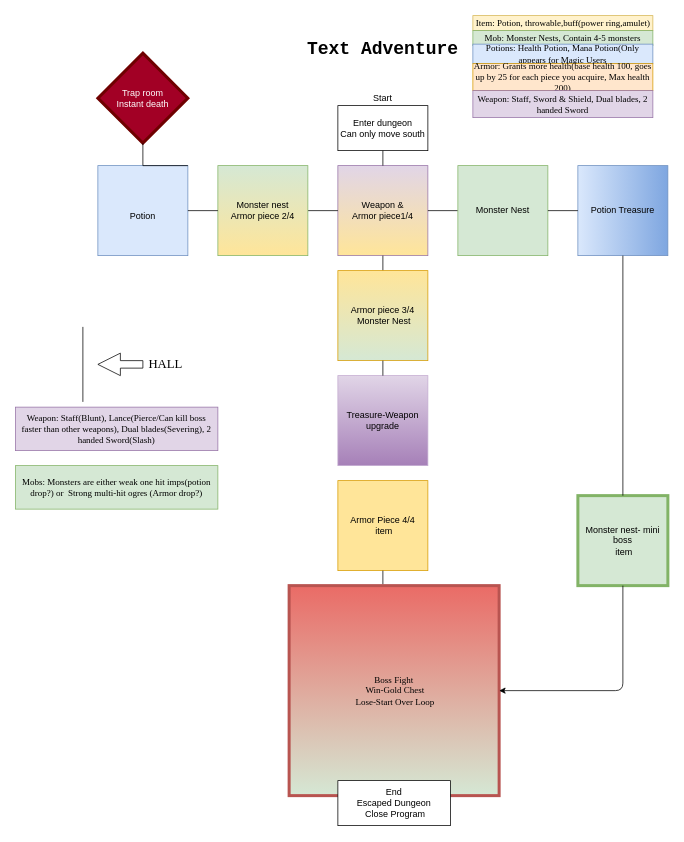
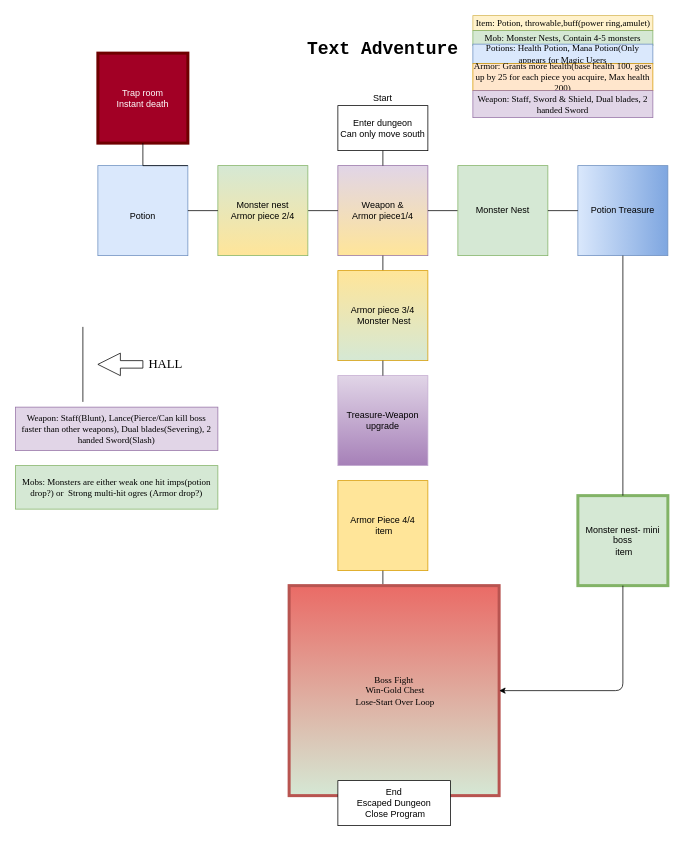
node "Trap room Instant death": shape diamond -> rectangle
